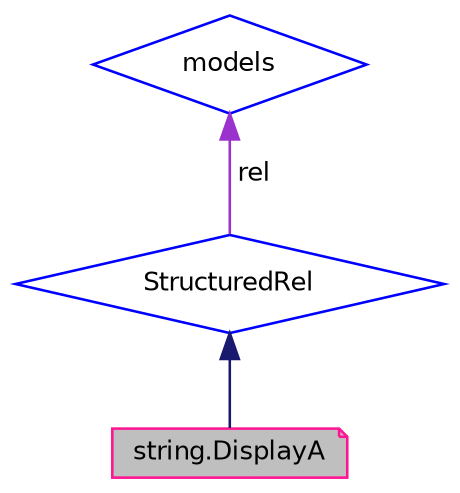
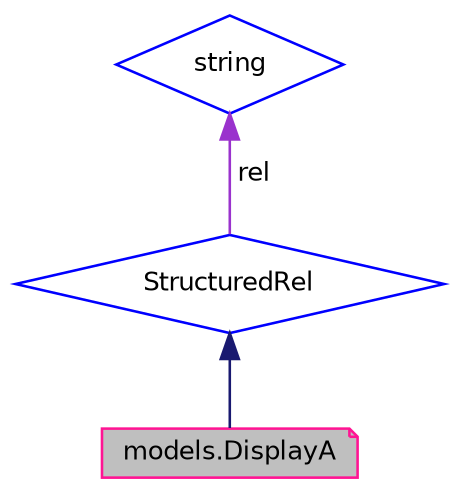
node "models": label "models" -> "string"
node "string.DisplayA": label "string.DisplayA" -> "models.DisplayA"
